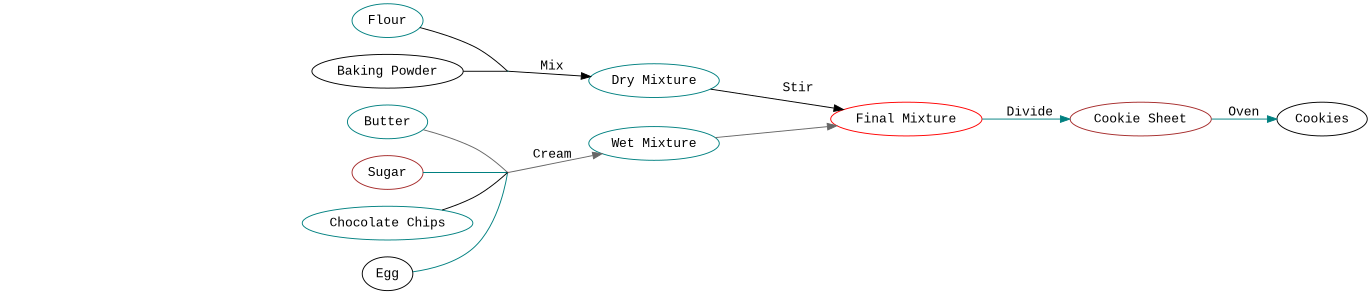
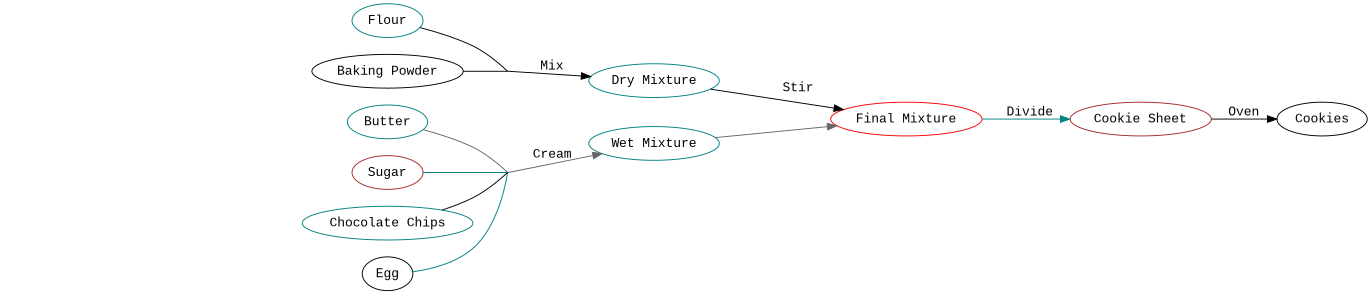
edge "Cookie Sheet" -> "Cookies": color teal -> black
